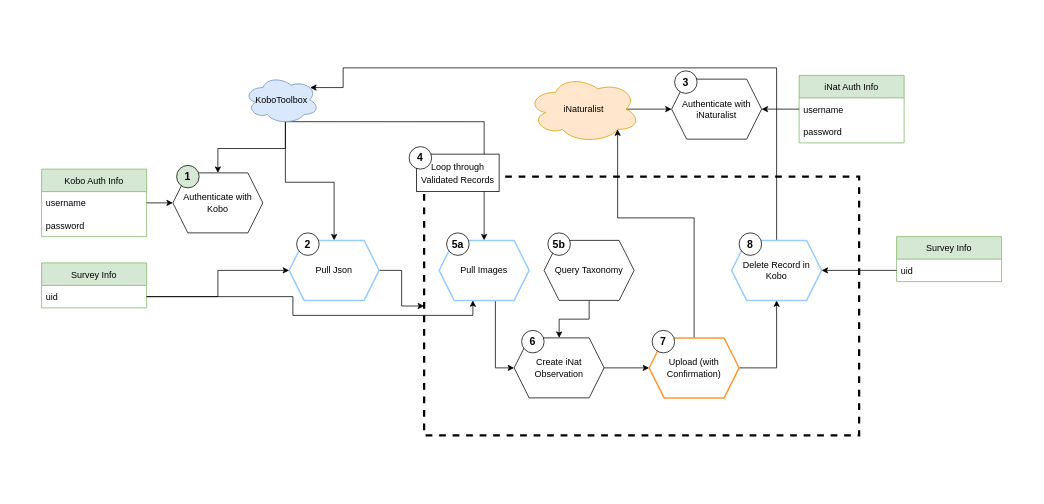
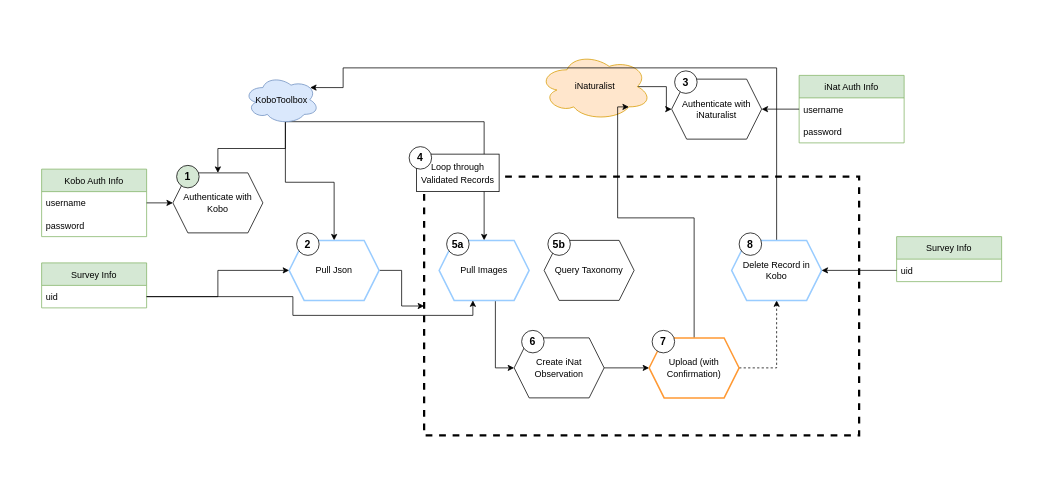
node "iNaturalist": moved (584, 109) -> (595, 87)
edge "Query Taxonomy" -> "Create iNat Observation": removed
edge "Upload (with Confirmation)" -> "Delete Record in Kobo": style solid -> dashed
